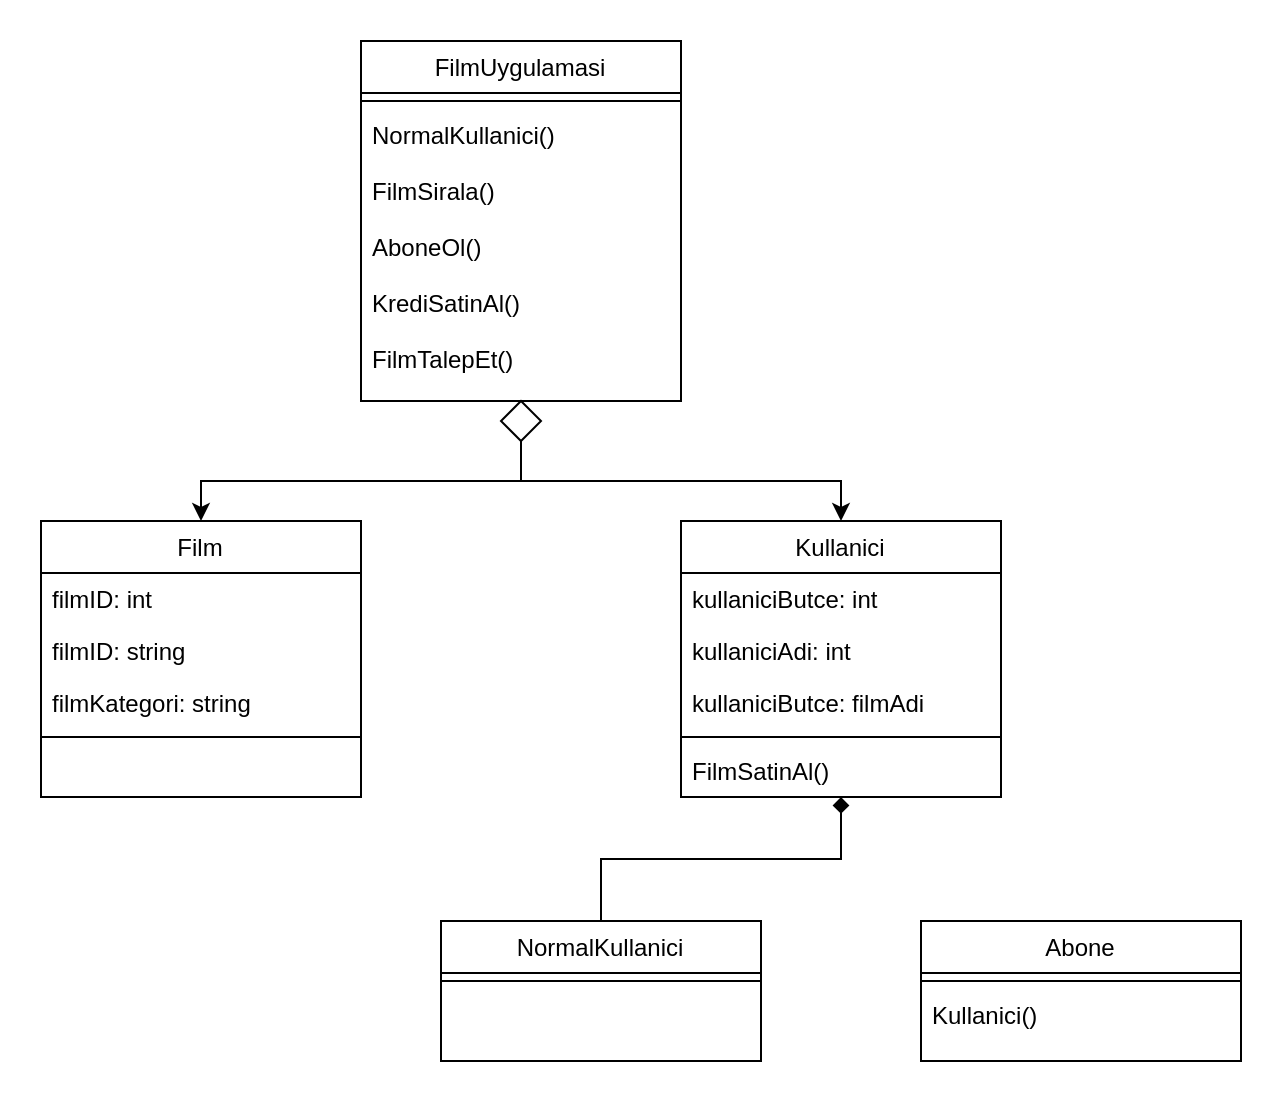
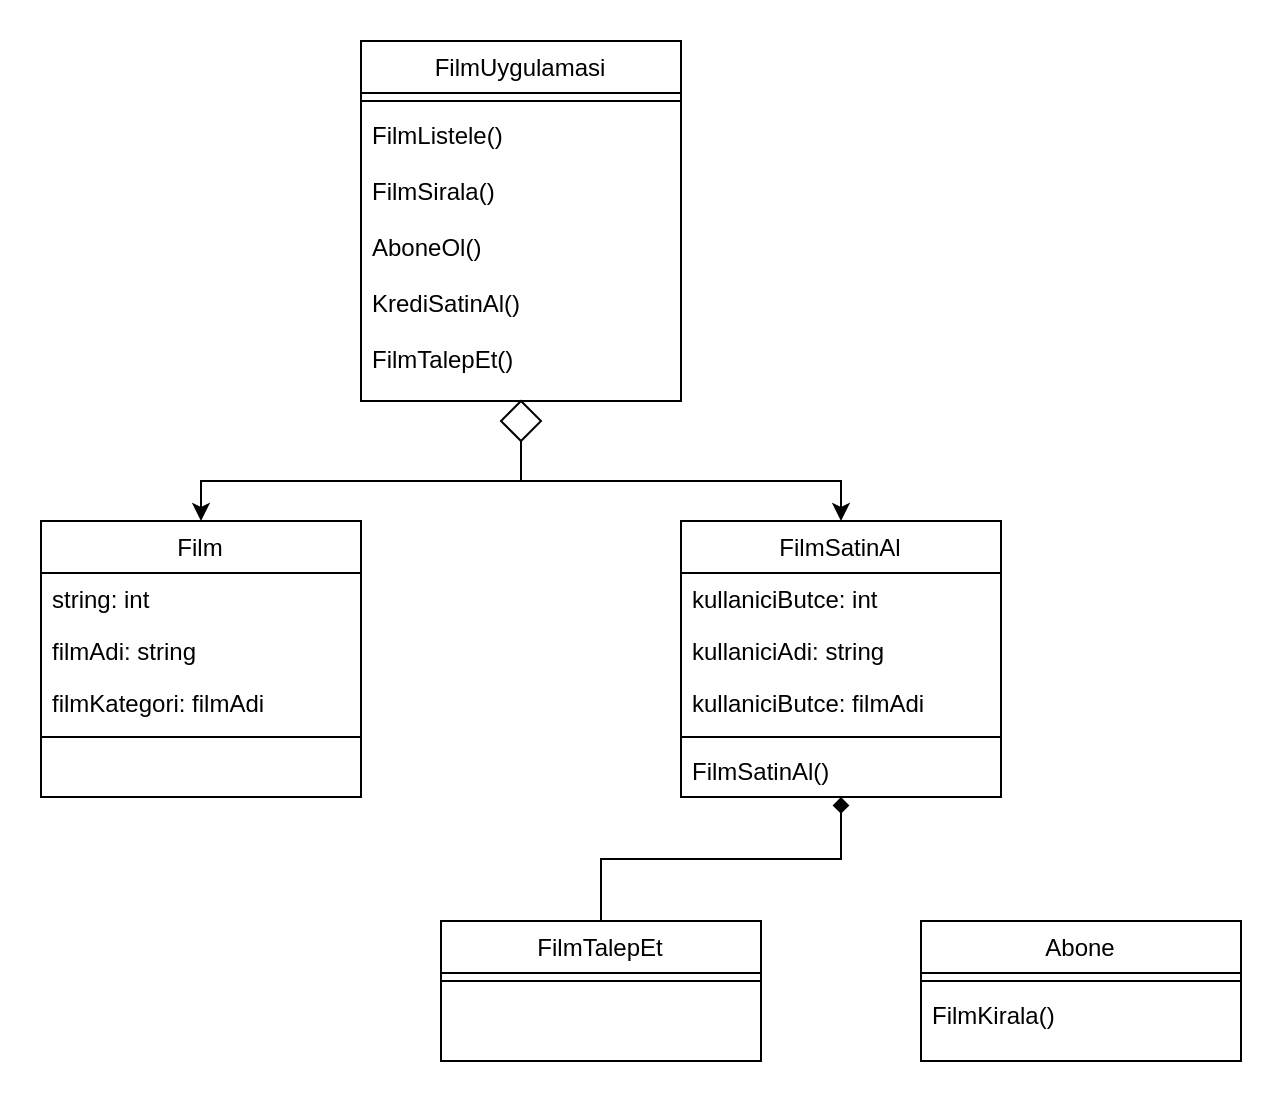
node "NormalKullanici()": label "NormalKullanici()" -> "FilmListele()"
node "Kullanici": label "Kullanici" -> "FilmSatinAl"
node "filmID: int": label "filmID: int" -> "string: int"
node "filmID: string": label "filmID: string" -> "filmAdi: string"
node "kullaniciAdi: int": label "kullaniciAdi: int" -> "kullaniciAdi: string"
node "filmKategori: string": label "filmKategori: string" -> "filmKategori: filmAdi"
node "NormalKullanici": label "NormalKullanici" -> "FilmTalepEt"
node "Kullanici()": label "Kullanici()" -> "FilmKirala()"
